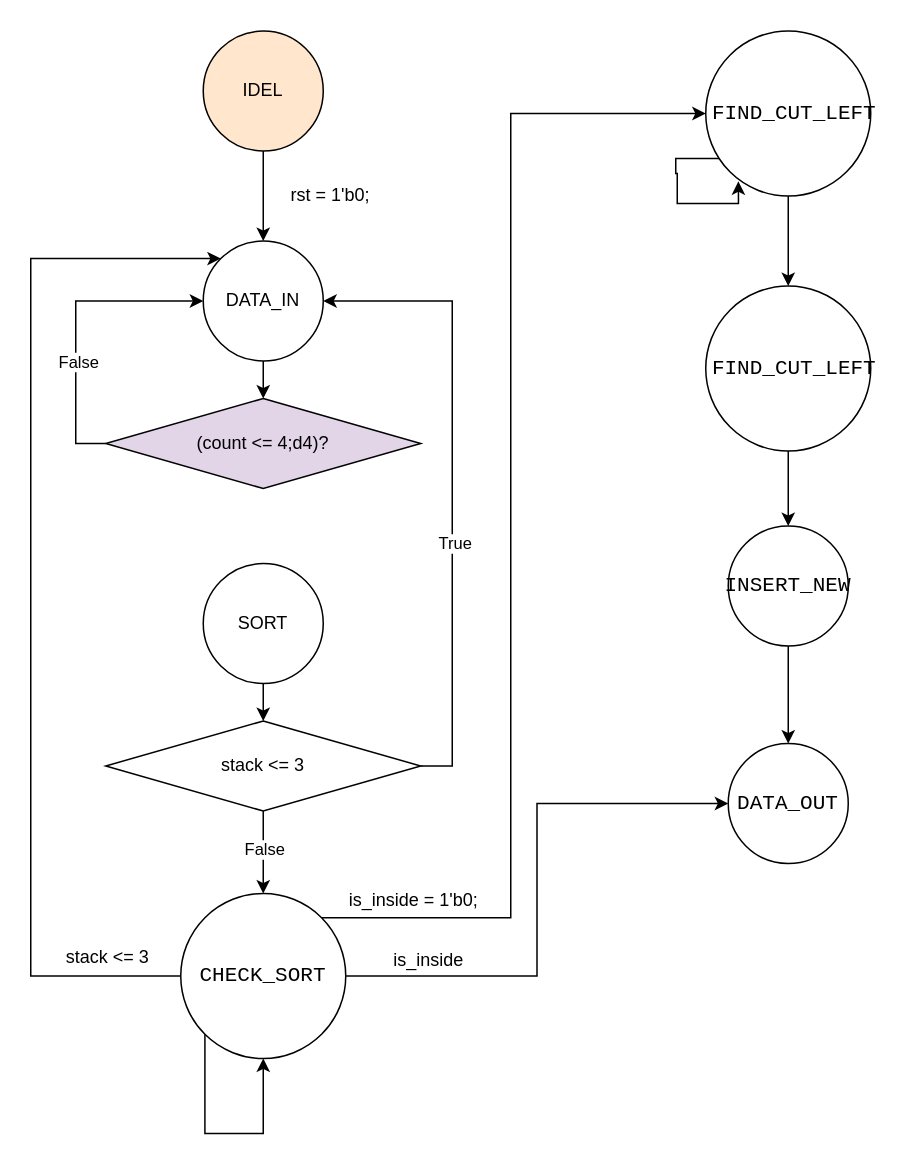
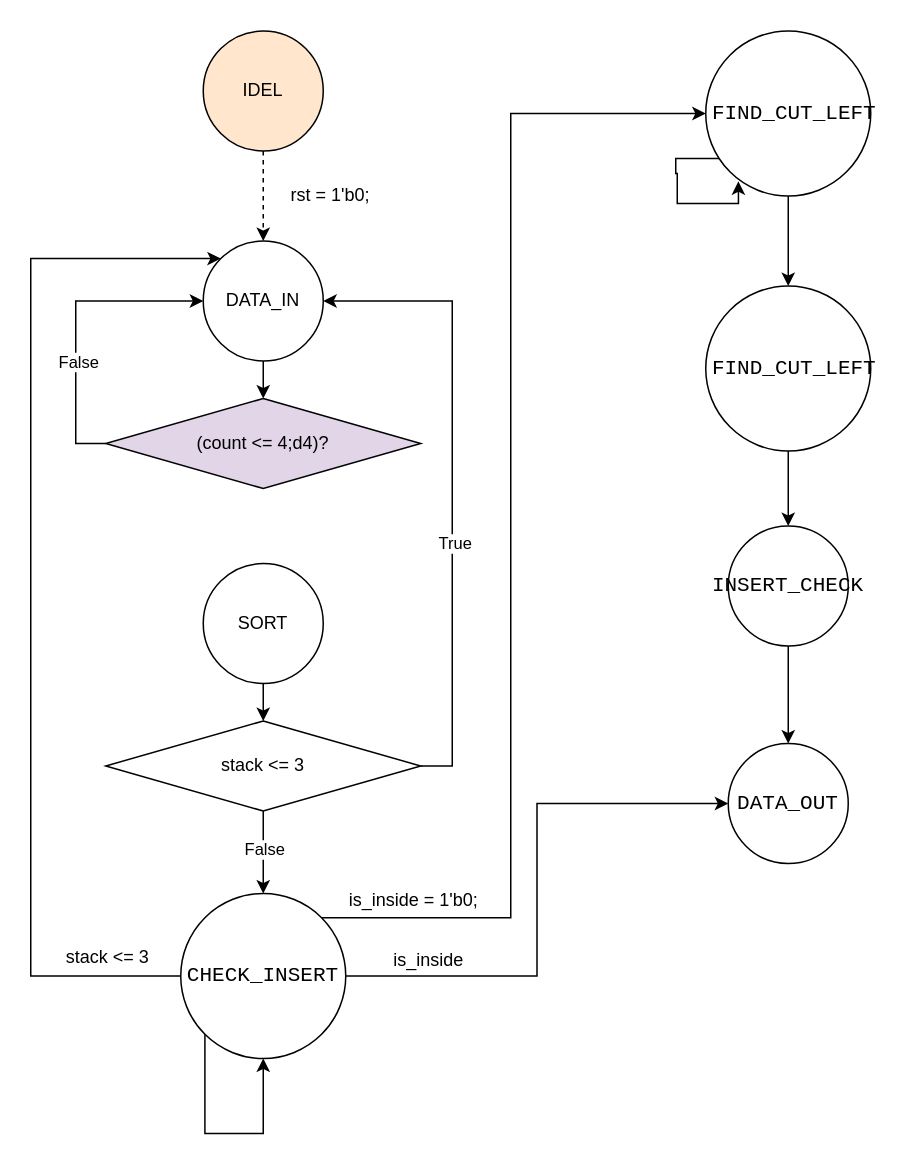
edge "IDEL" -> "DATA_IN": style solid -> dashed
node "INSERT_NEW": label "INSERT_NEW" -> "INSERT_CHECK"
node "CHECK_SORT": label "CHECK_SORT" -> "CHECK_INSERT"
